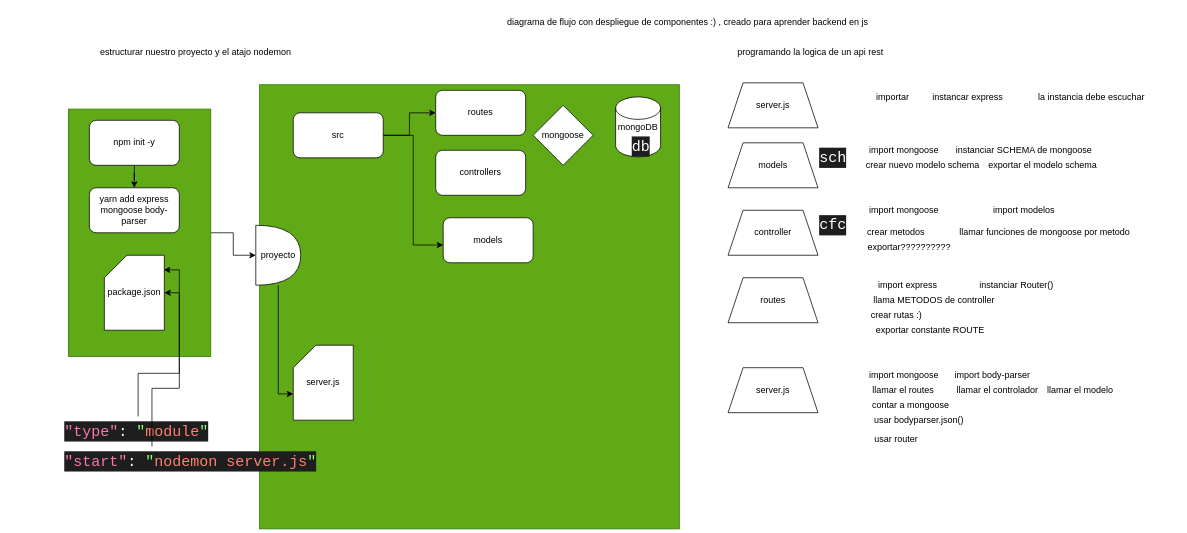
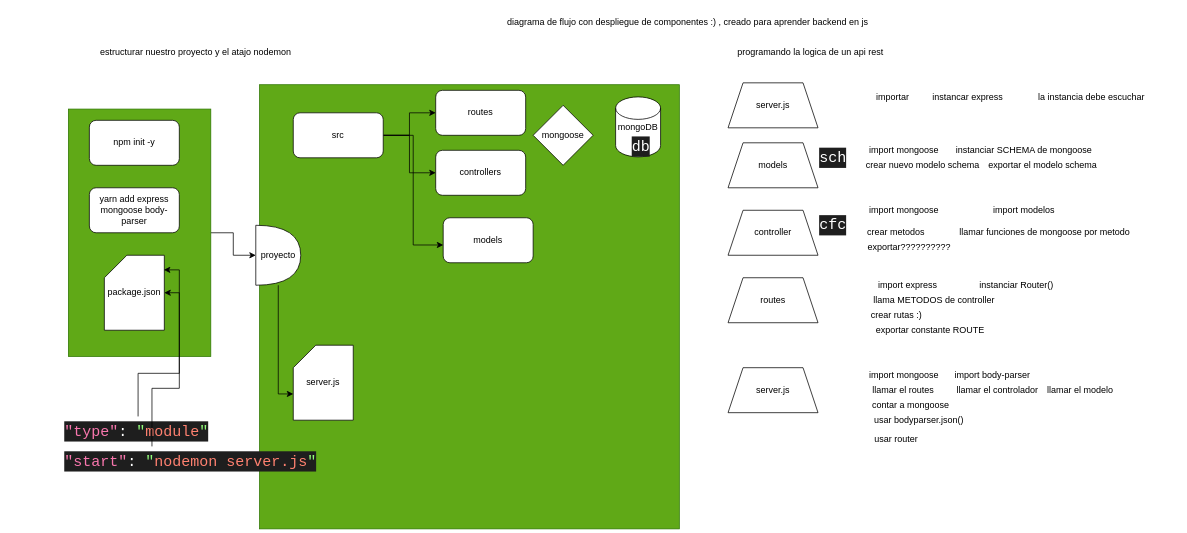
edge "src" -> "controllers": added
edge "npm init -y" -> "yarn add express mongoose body-parser": removed
